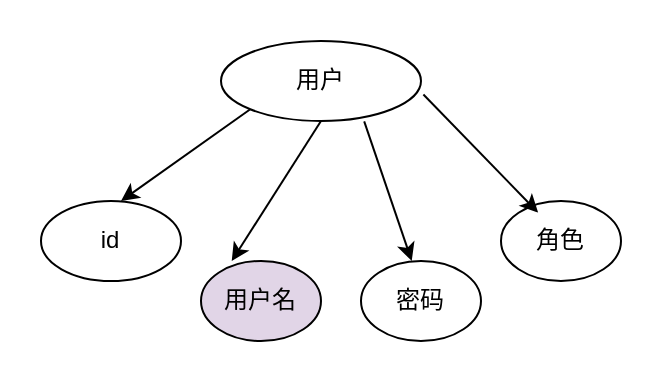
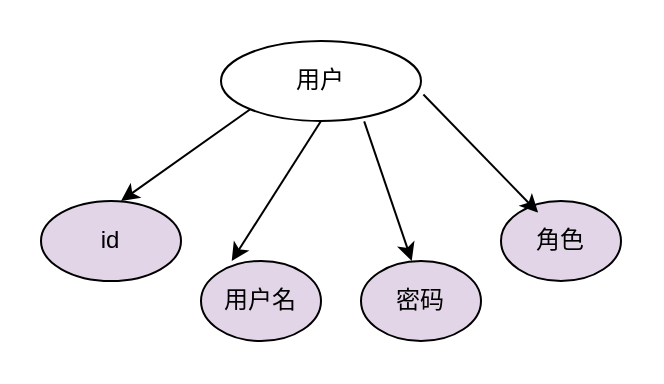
node "id": fillcolor #ffffff -> #e1d5e7
node "角色": fillcolor #ffffff -> #e1d5e7
node "密码": fillcolor #ffffff -> #e1d5e7
